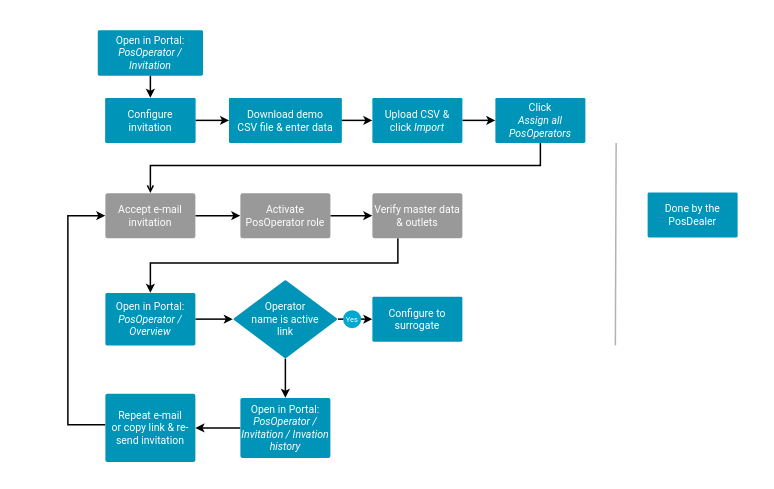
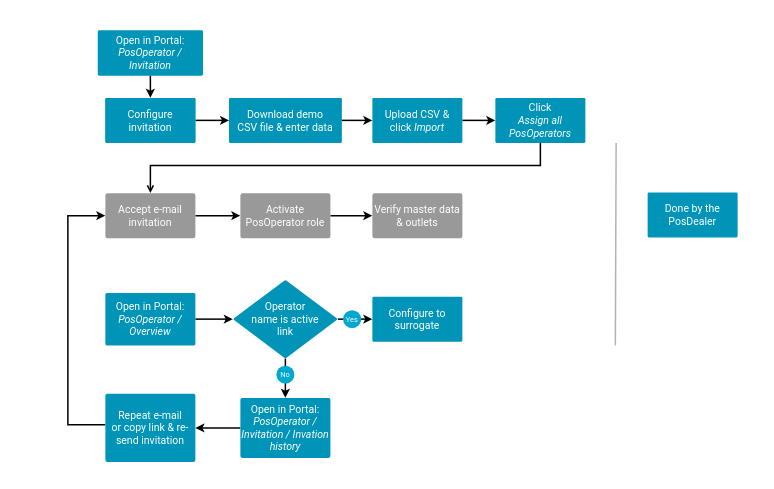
edge "Verify master data & outlets" -> "Open in Portal:PosOperator / Overview": removed
node "No": added
